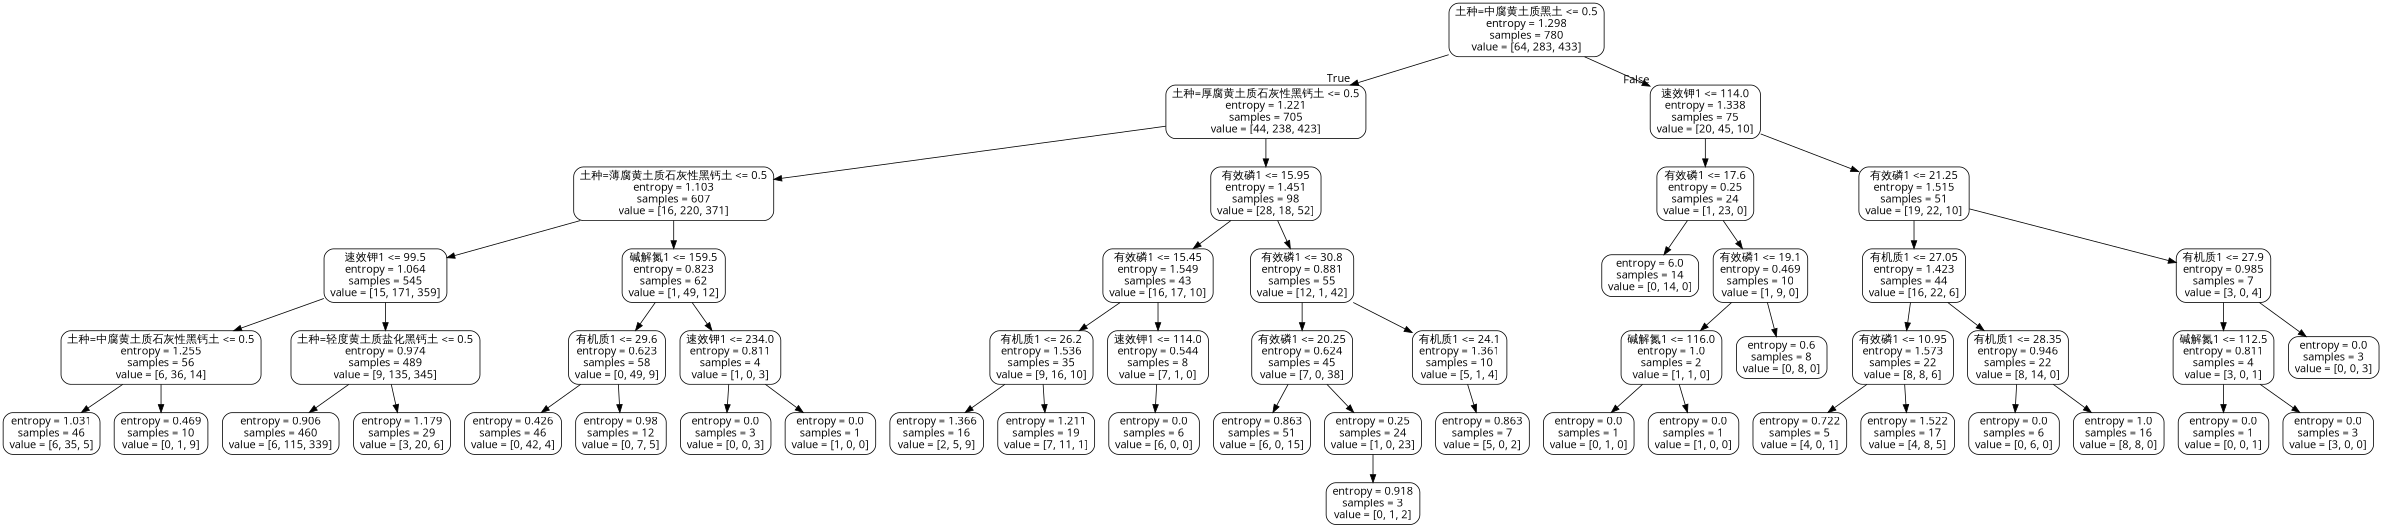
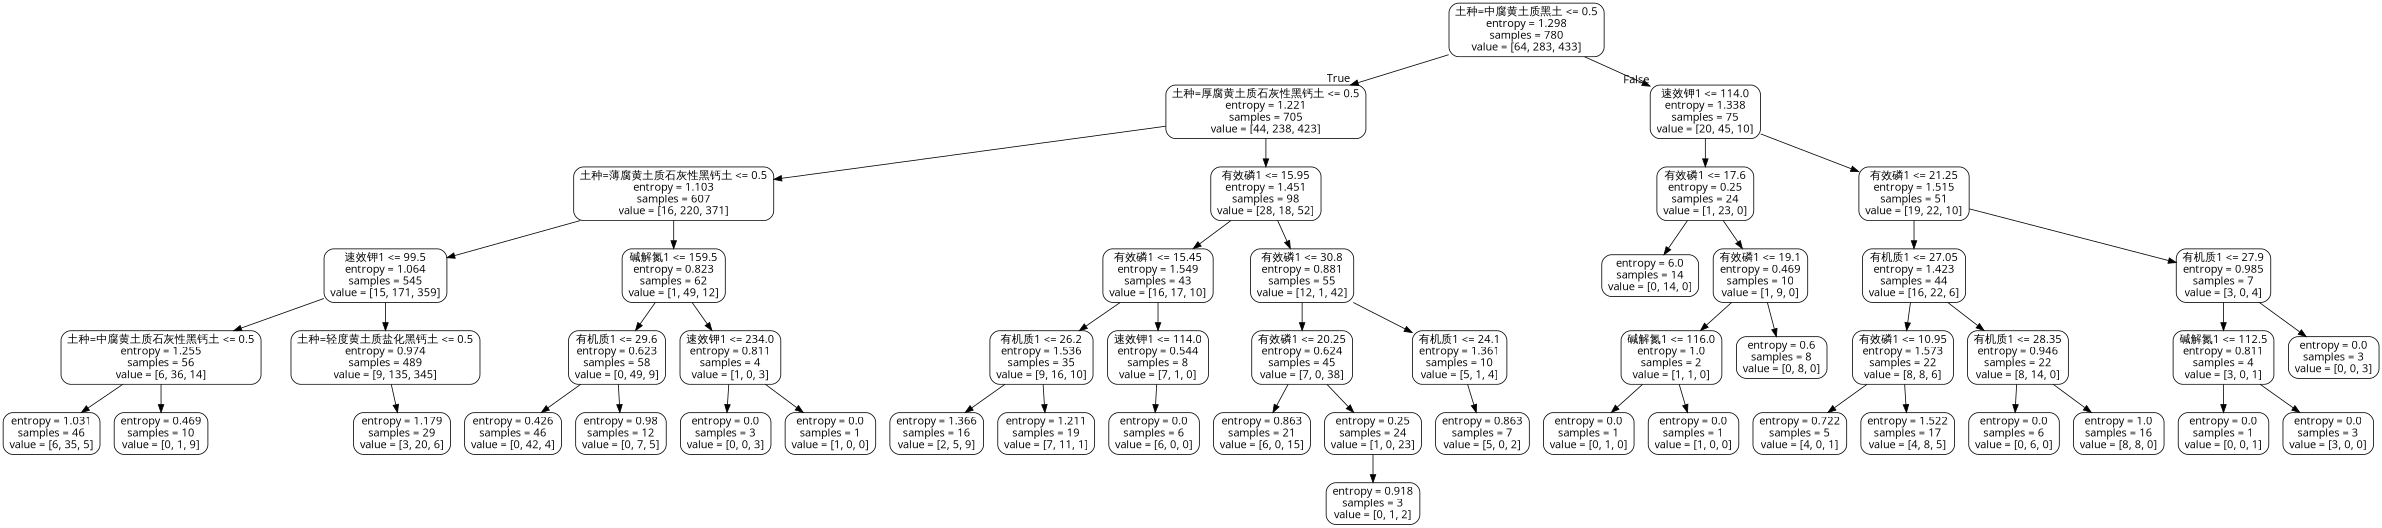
node "entropy = 0.906 samples = 460 value = [6, 115, 339]": removed
node "entropy = 0.863 samples = 51 value = [6, 0, 15]": label "entropy = 0.863 samples = 51 value = [6, 0, 15]" -> "entropy = 0.863 samples = 21 value = [6, 0, 15]"
